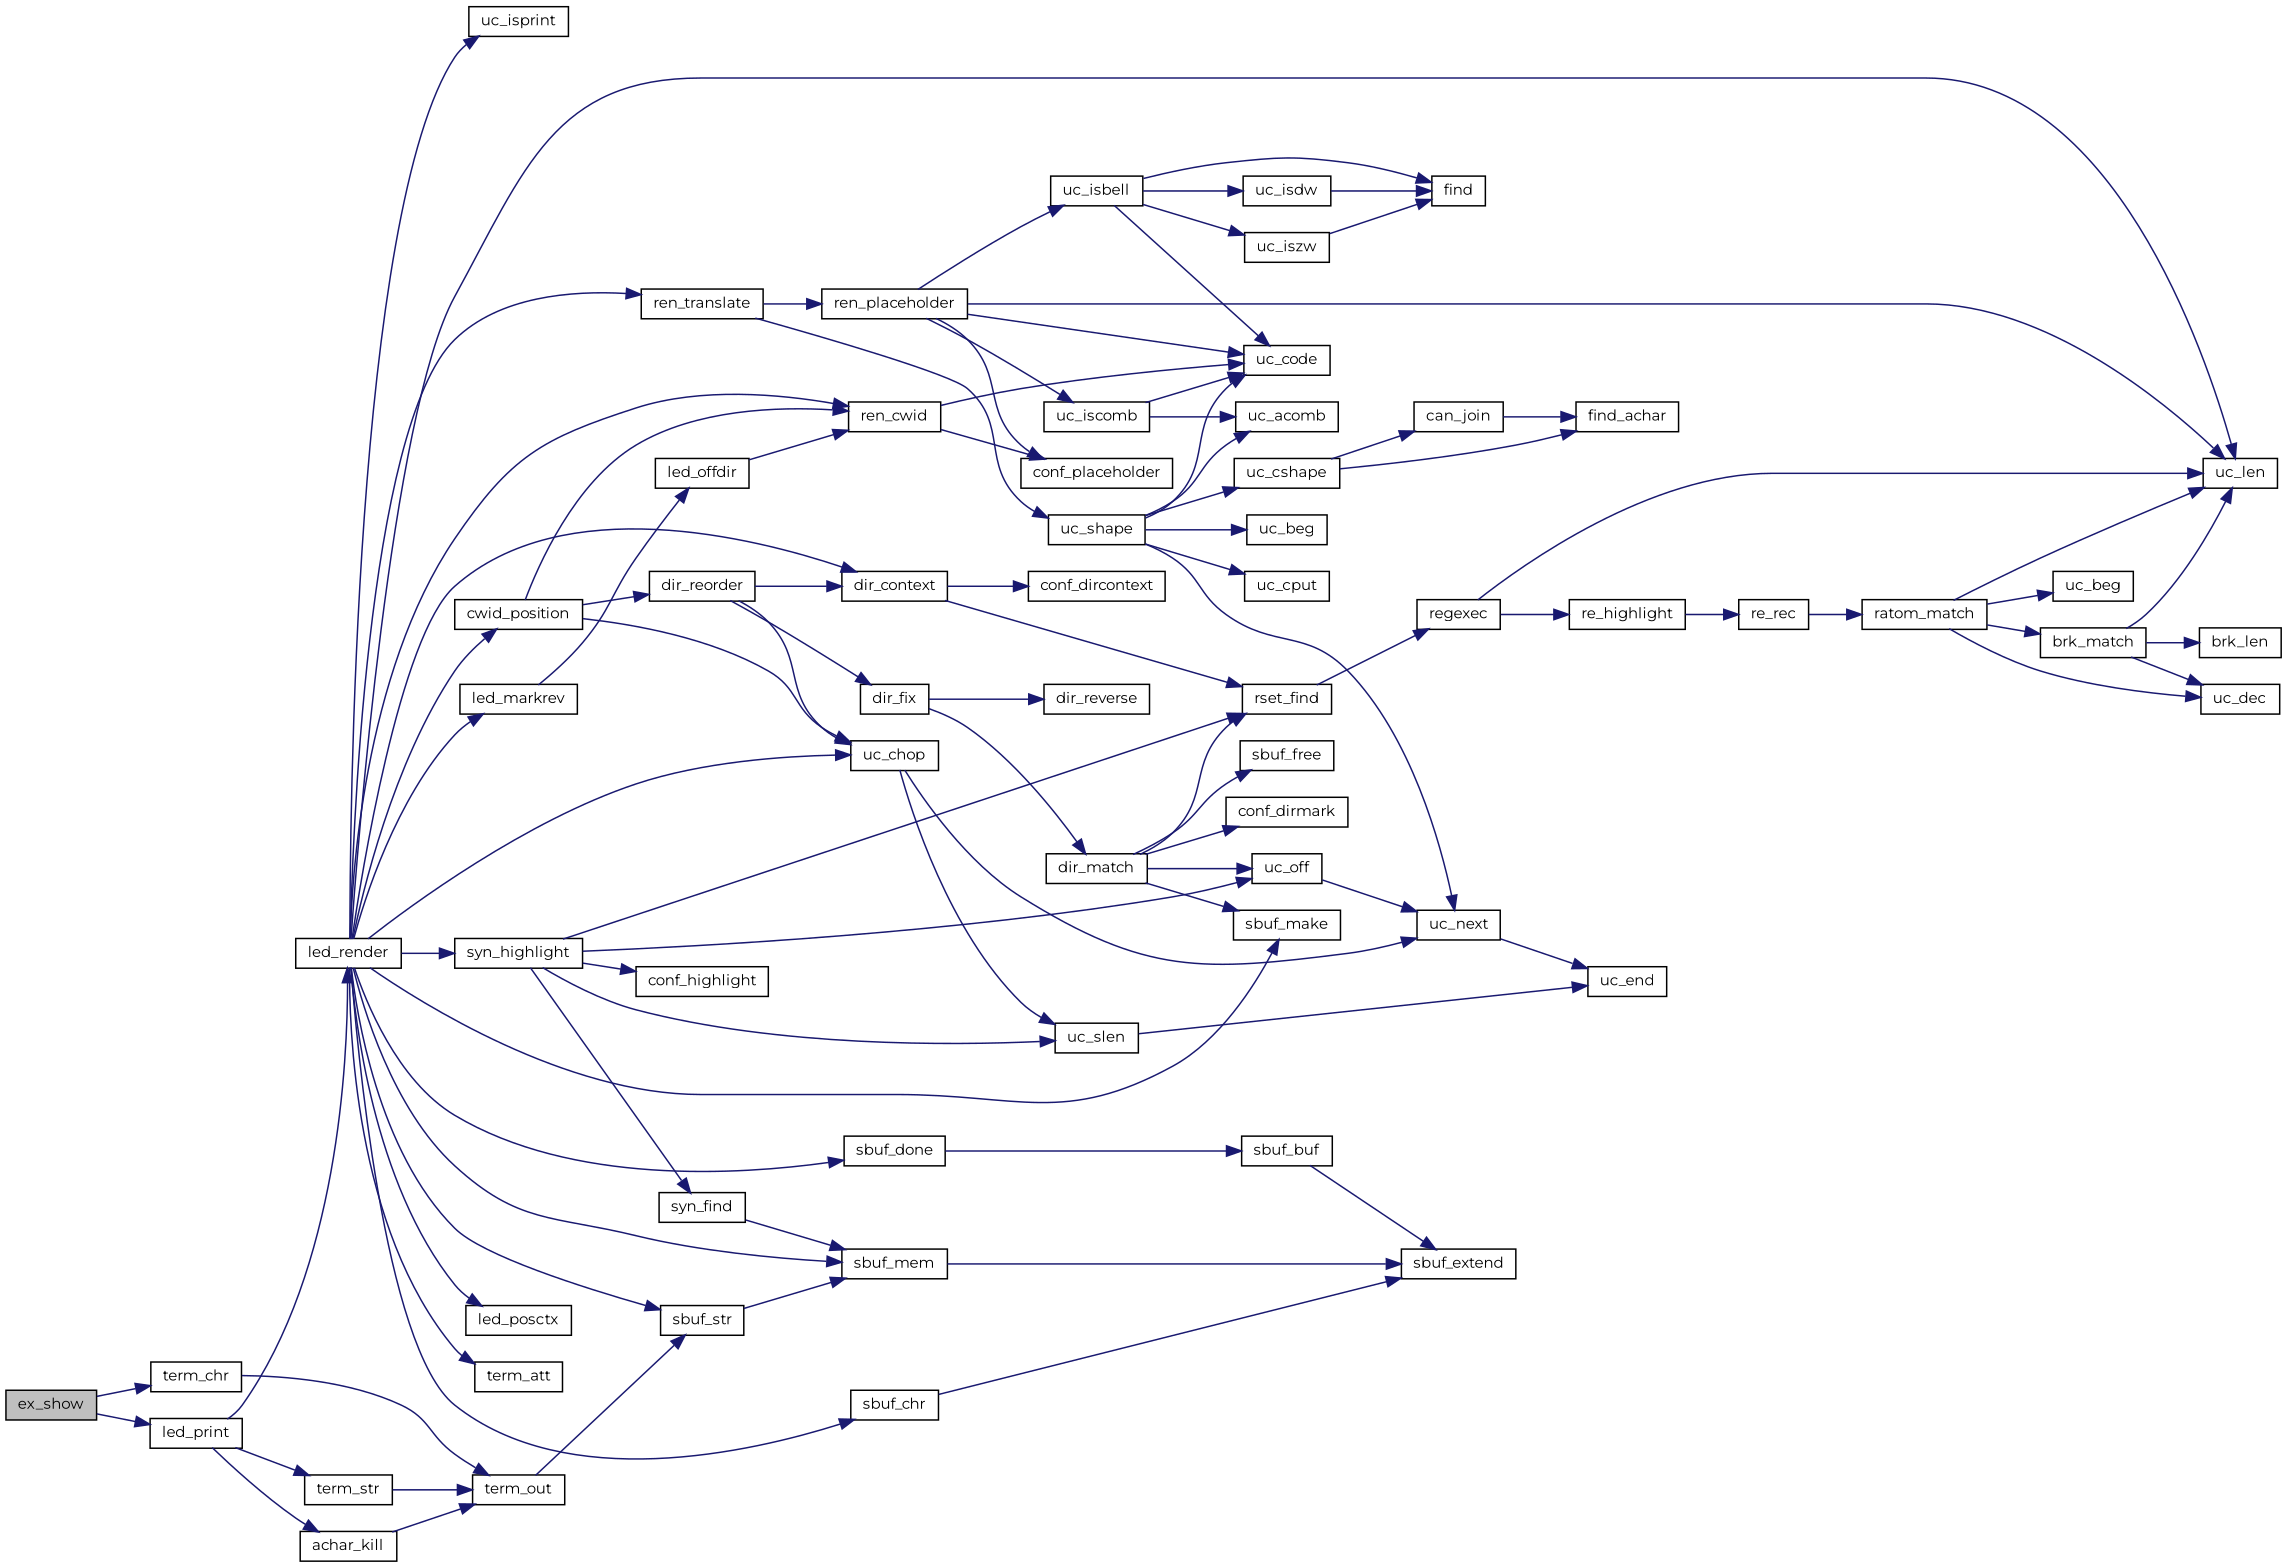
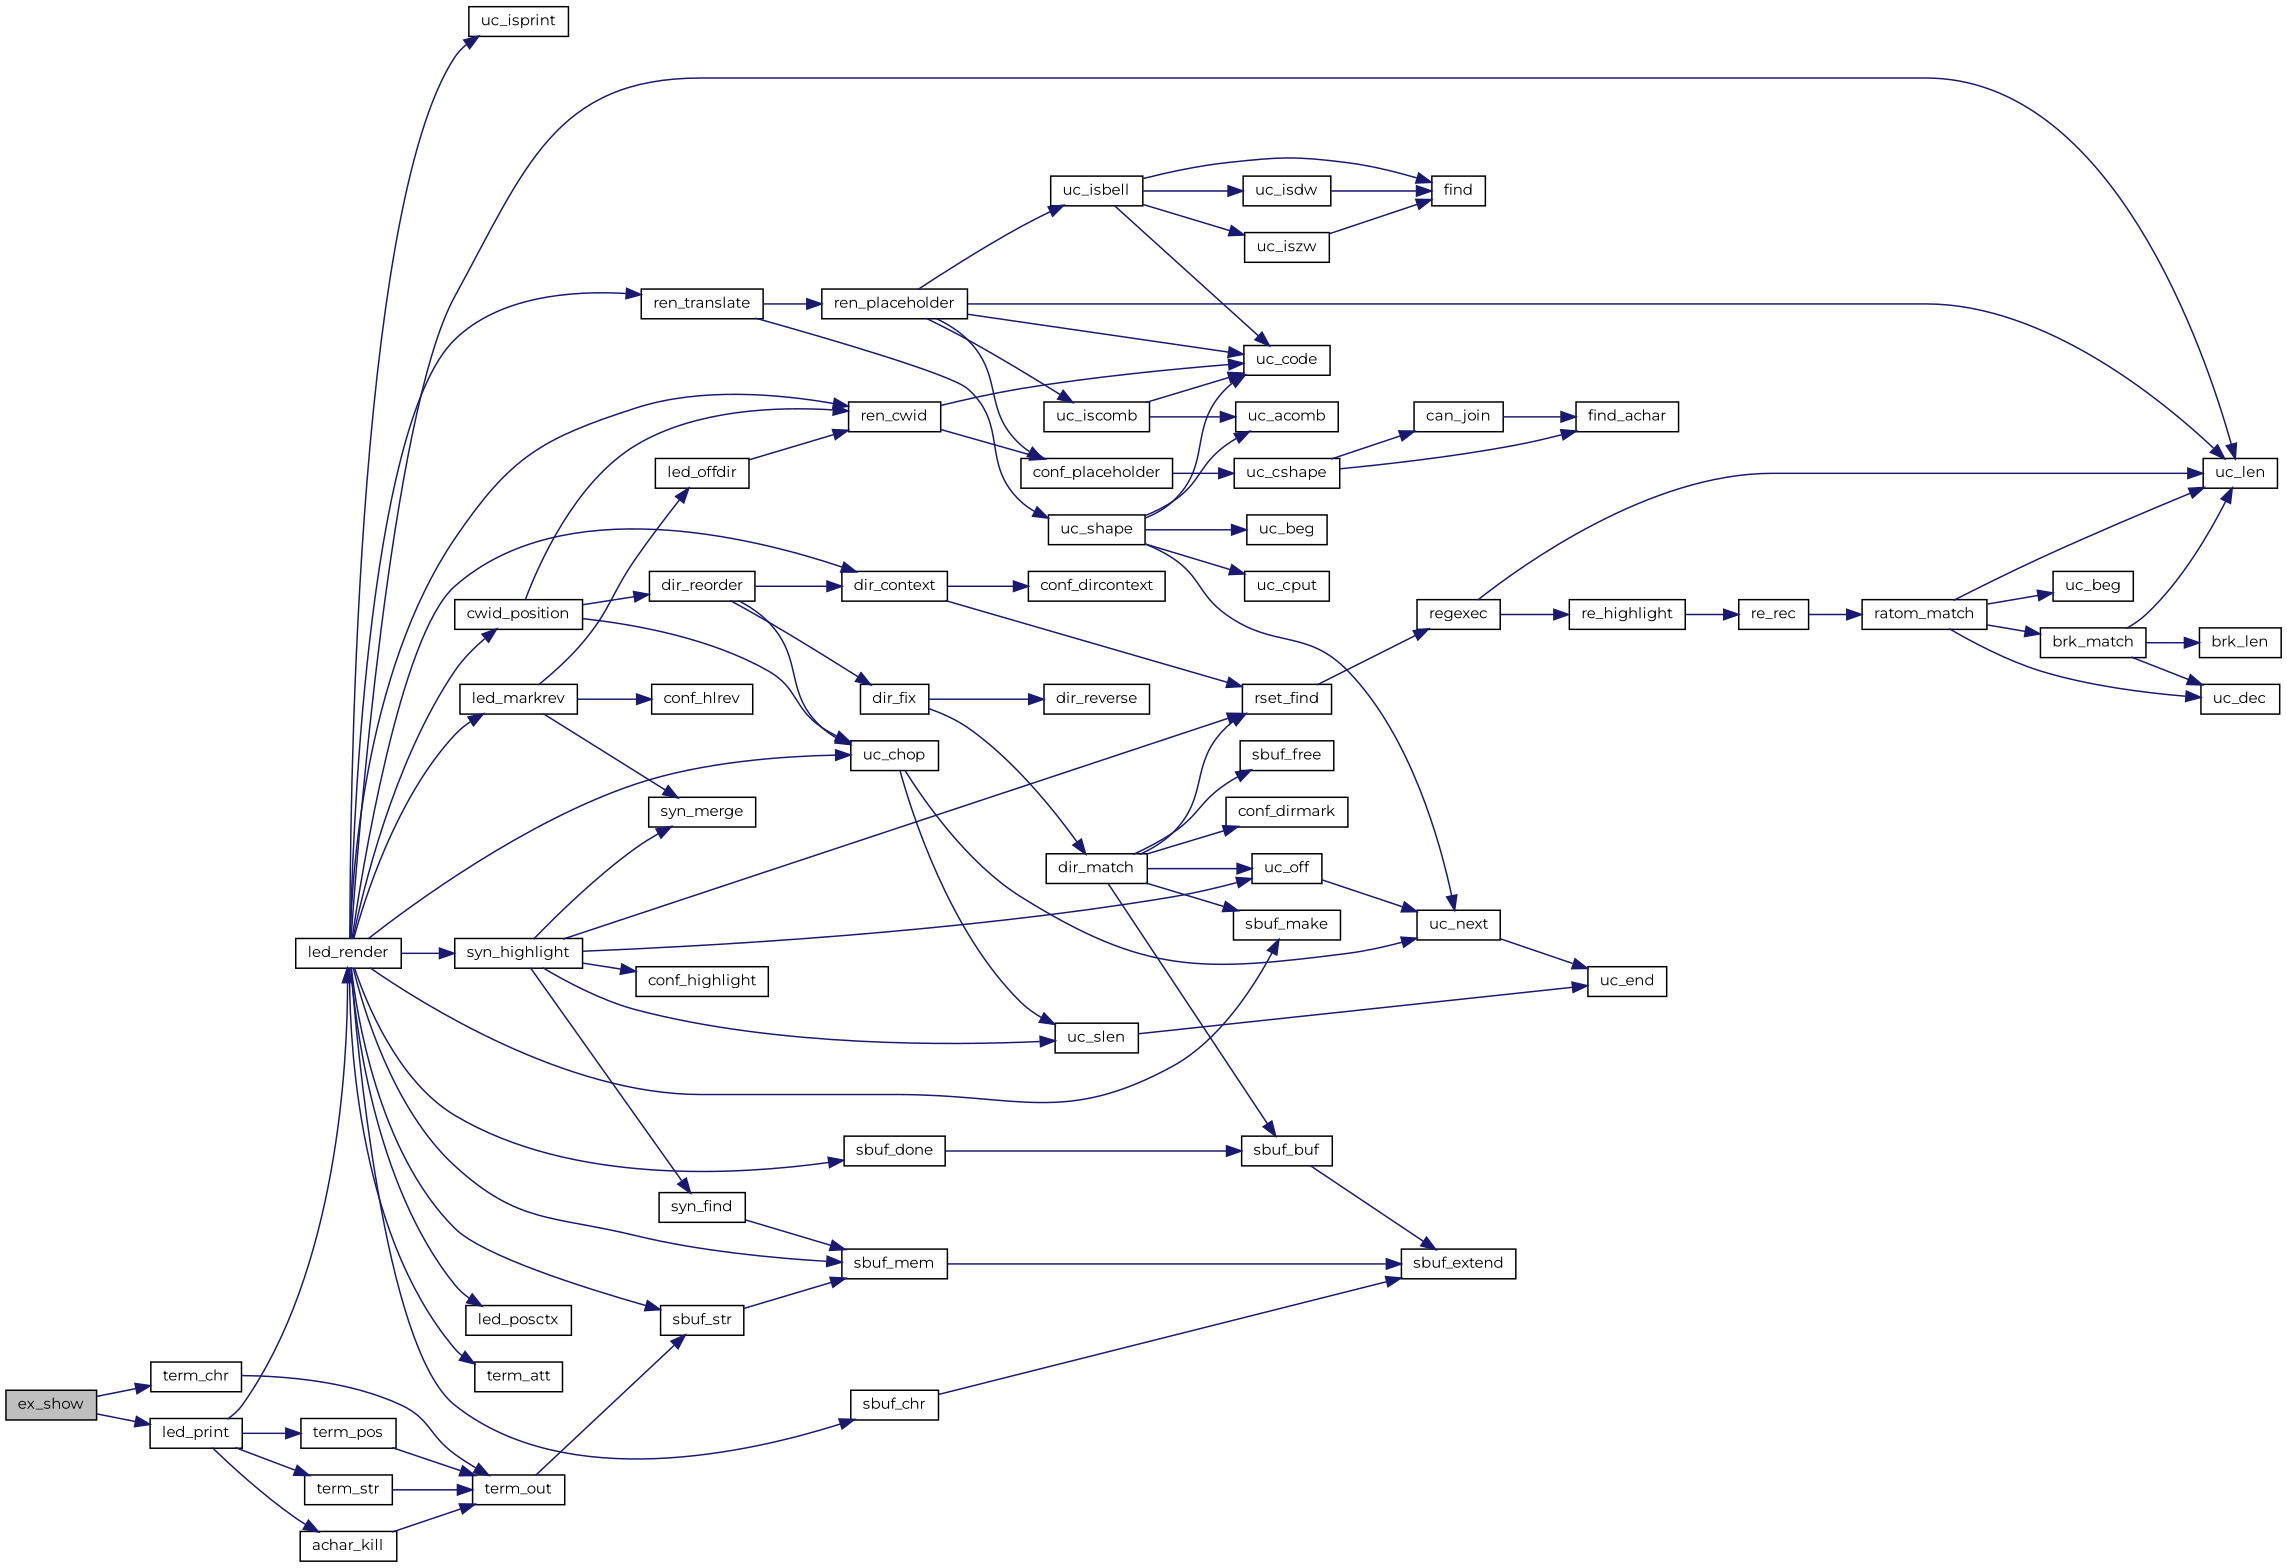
edge "uc_shape" -> "uc_cshape": now "conf_placeholder" -> "uc_cshape"
node "conf_hlrev": added
node "syn_merge": added
edge "dir_match" -> "sbuf_buf": added
node "term_pos": added
